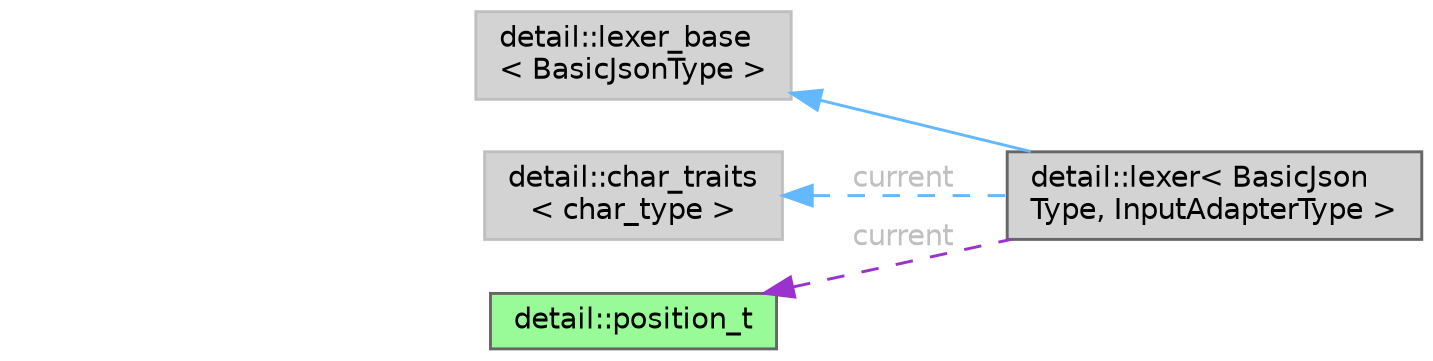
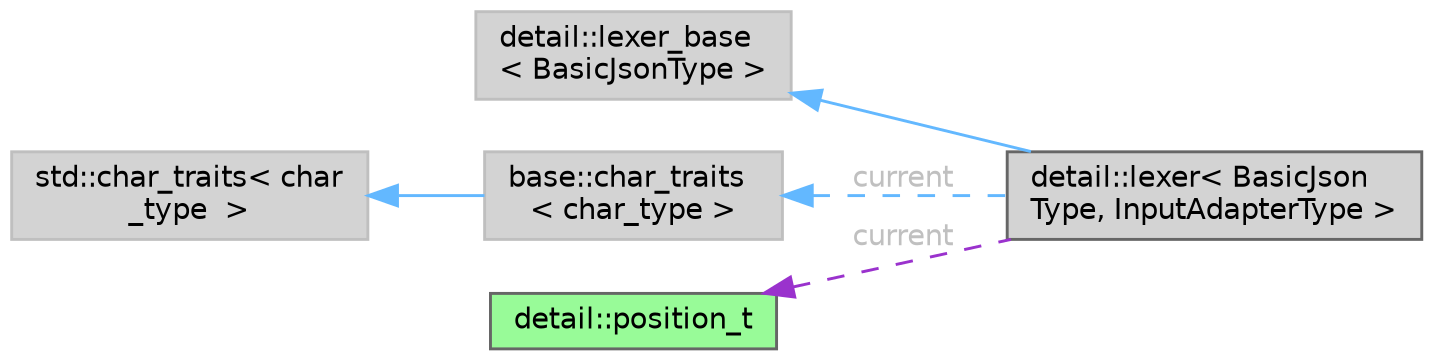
node "std::char_traits< char _type  >": added
node "detail::char_traits < char_type >": label "detail::char_traits < char_type >" -> "base::char_traits < char_type >"
